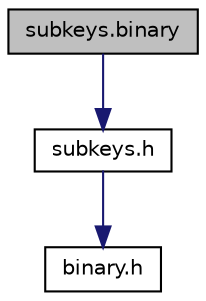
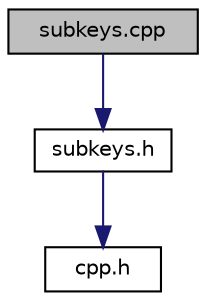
node "subkeys.binary": label "subkeys.binary" -> "subkeys.cpp"
node "binary.h": label "binary.h" -> "cpp.h"
